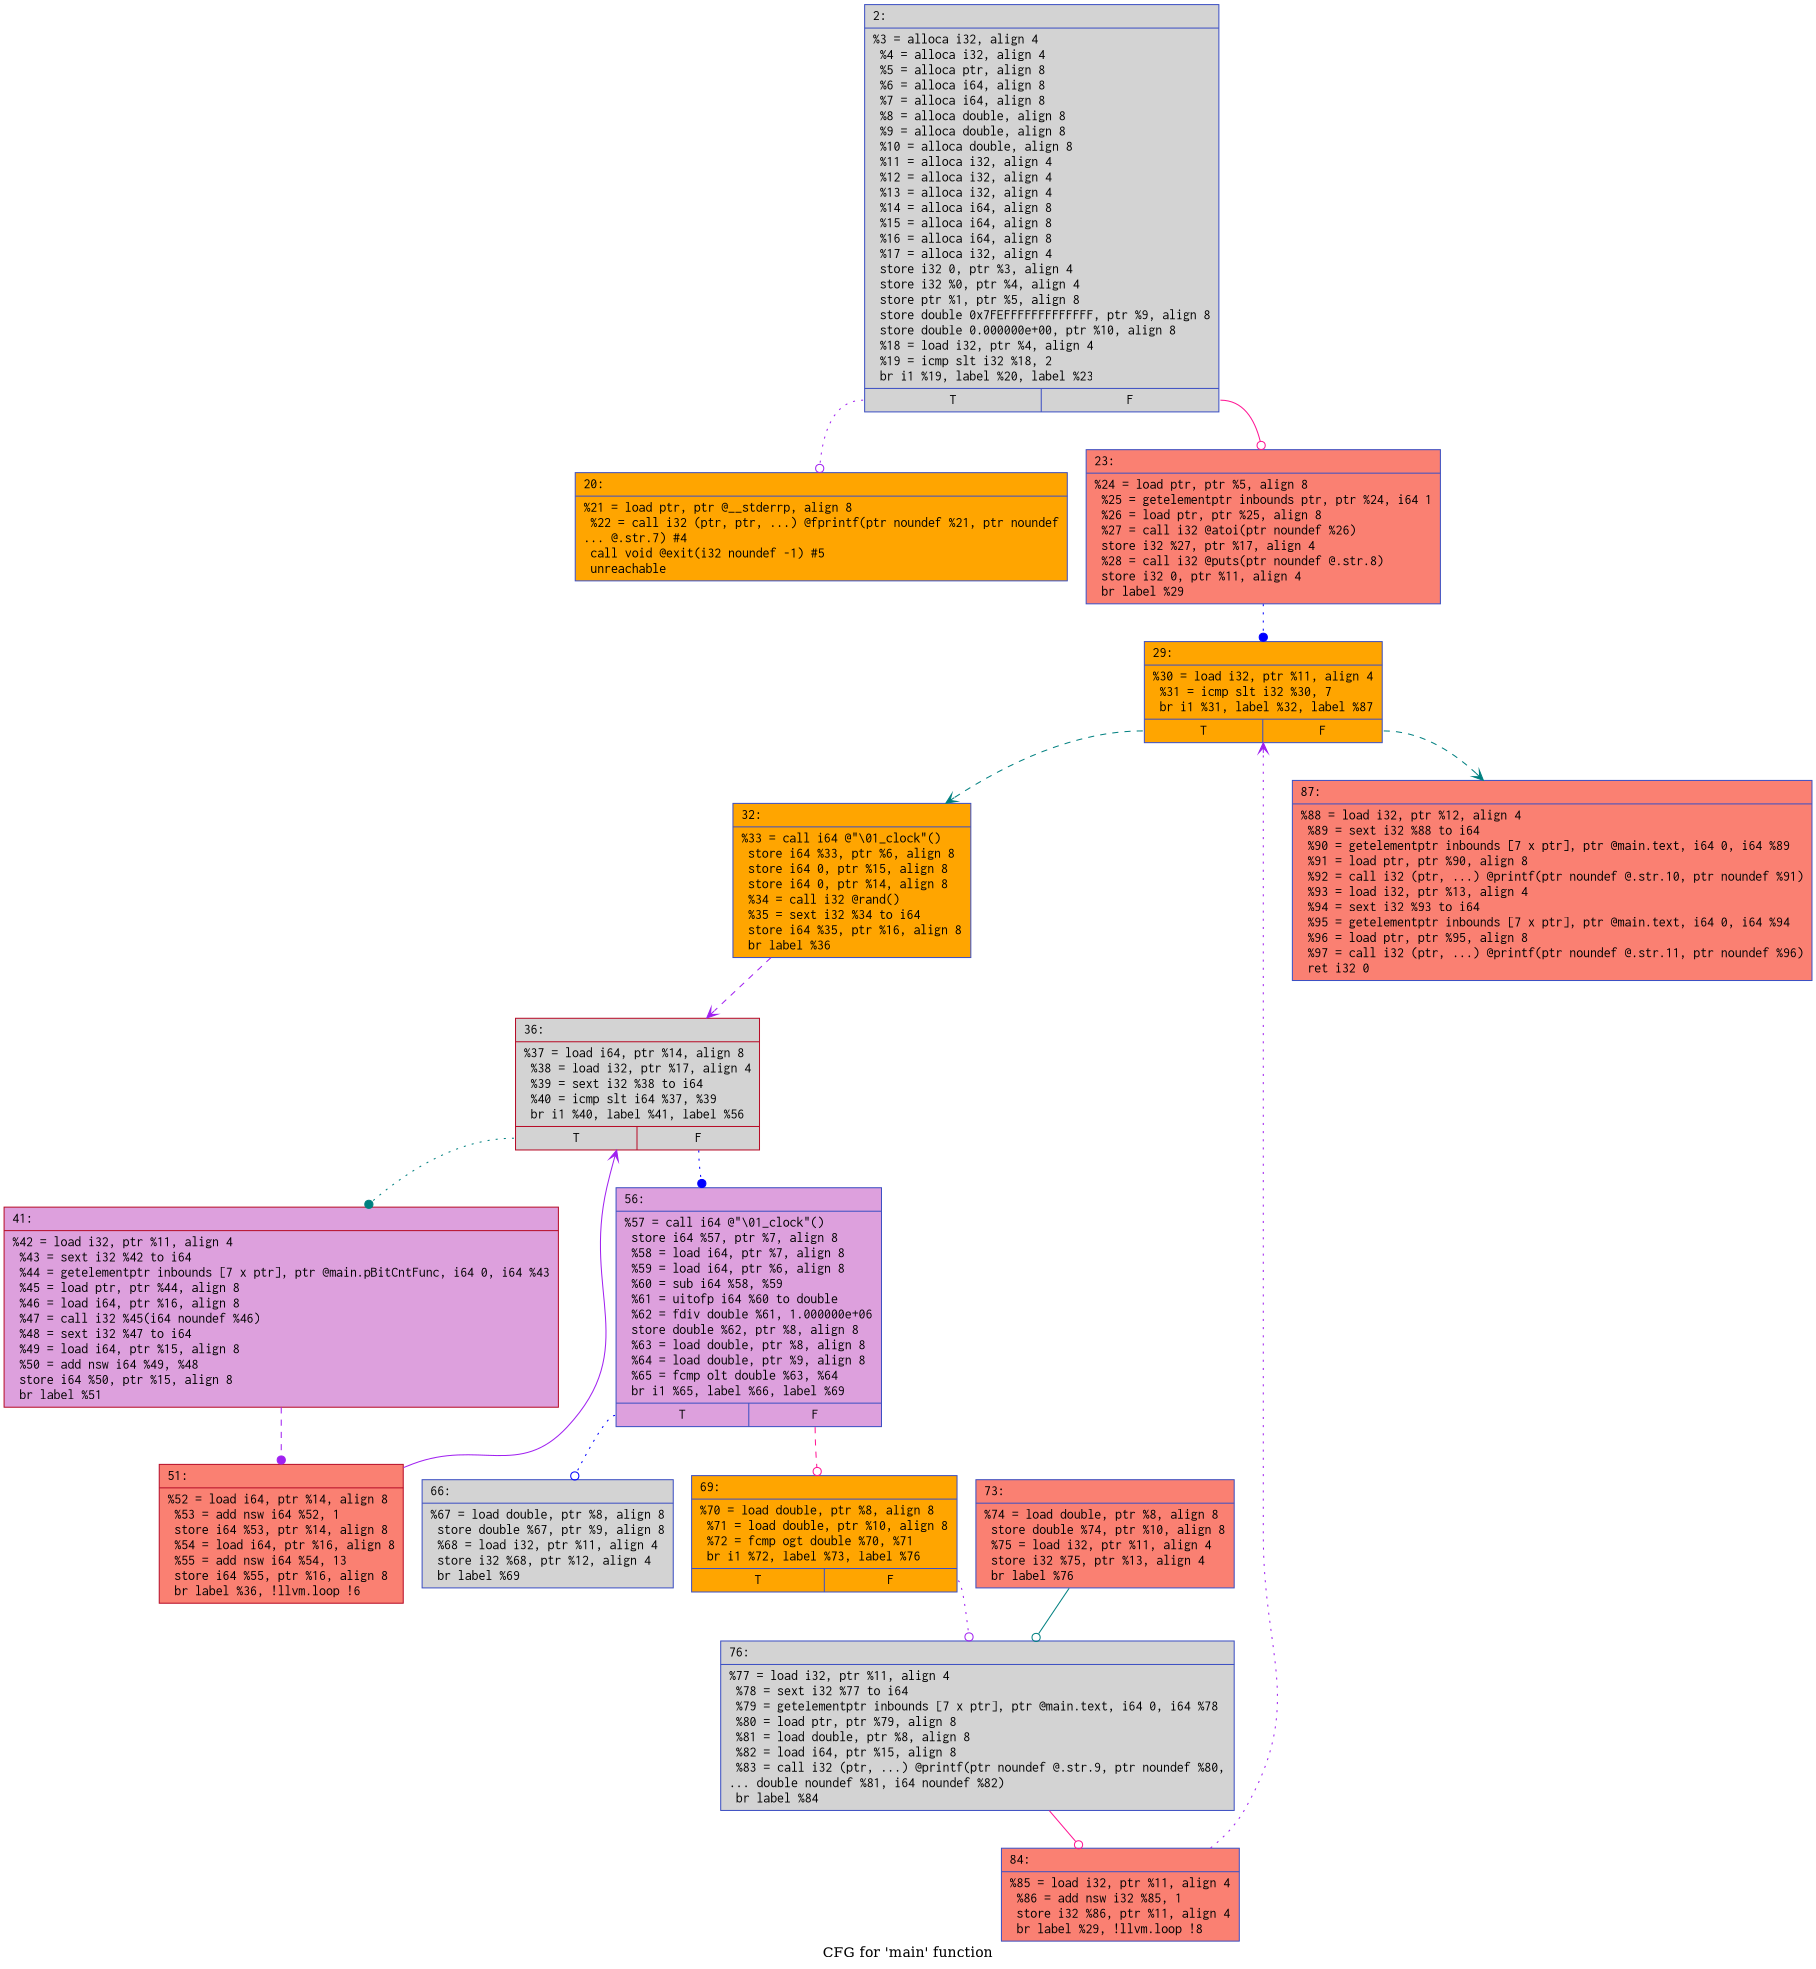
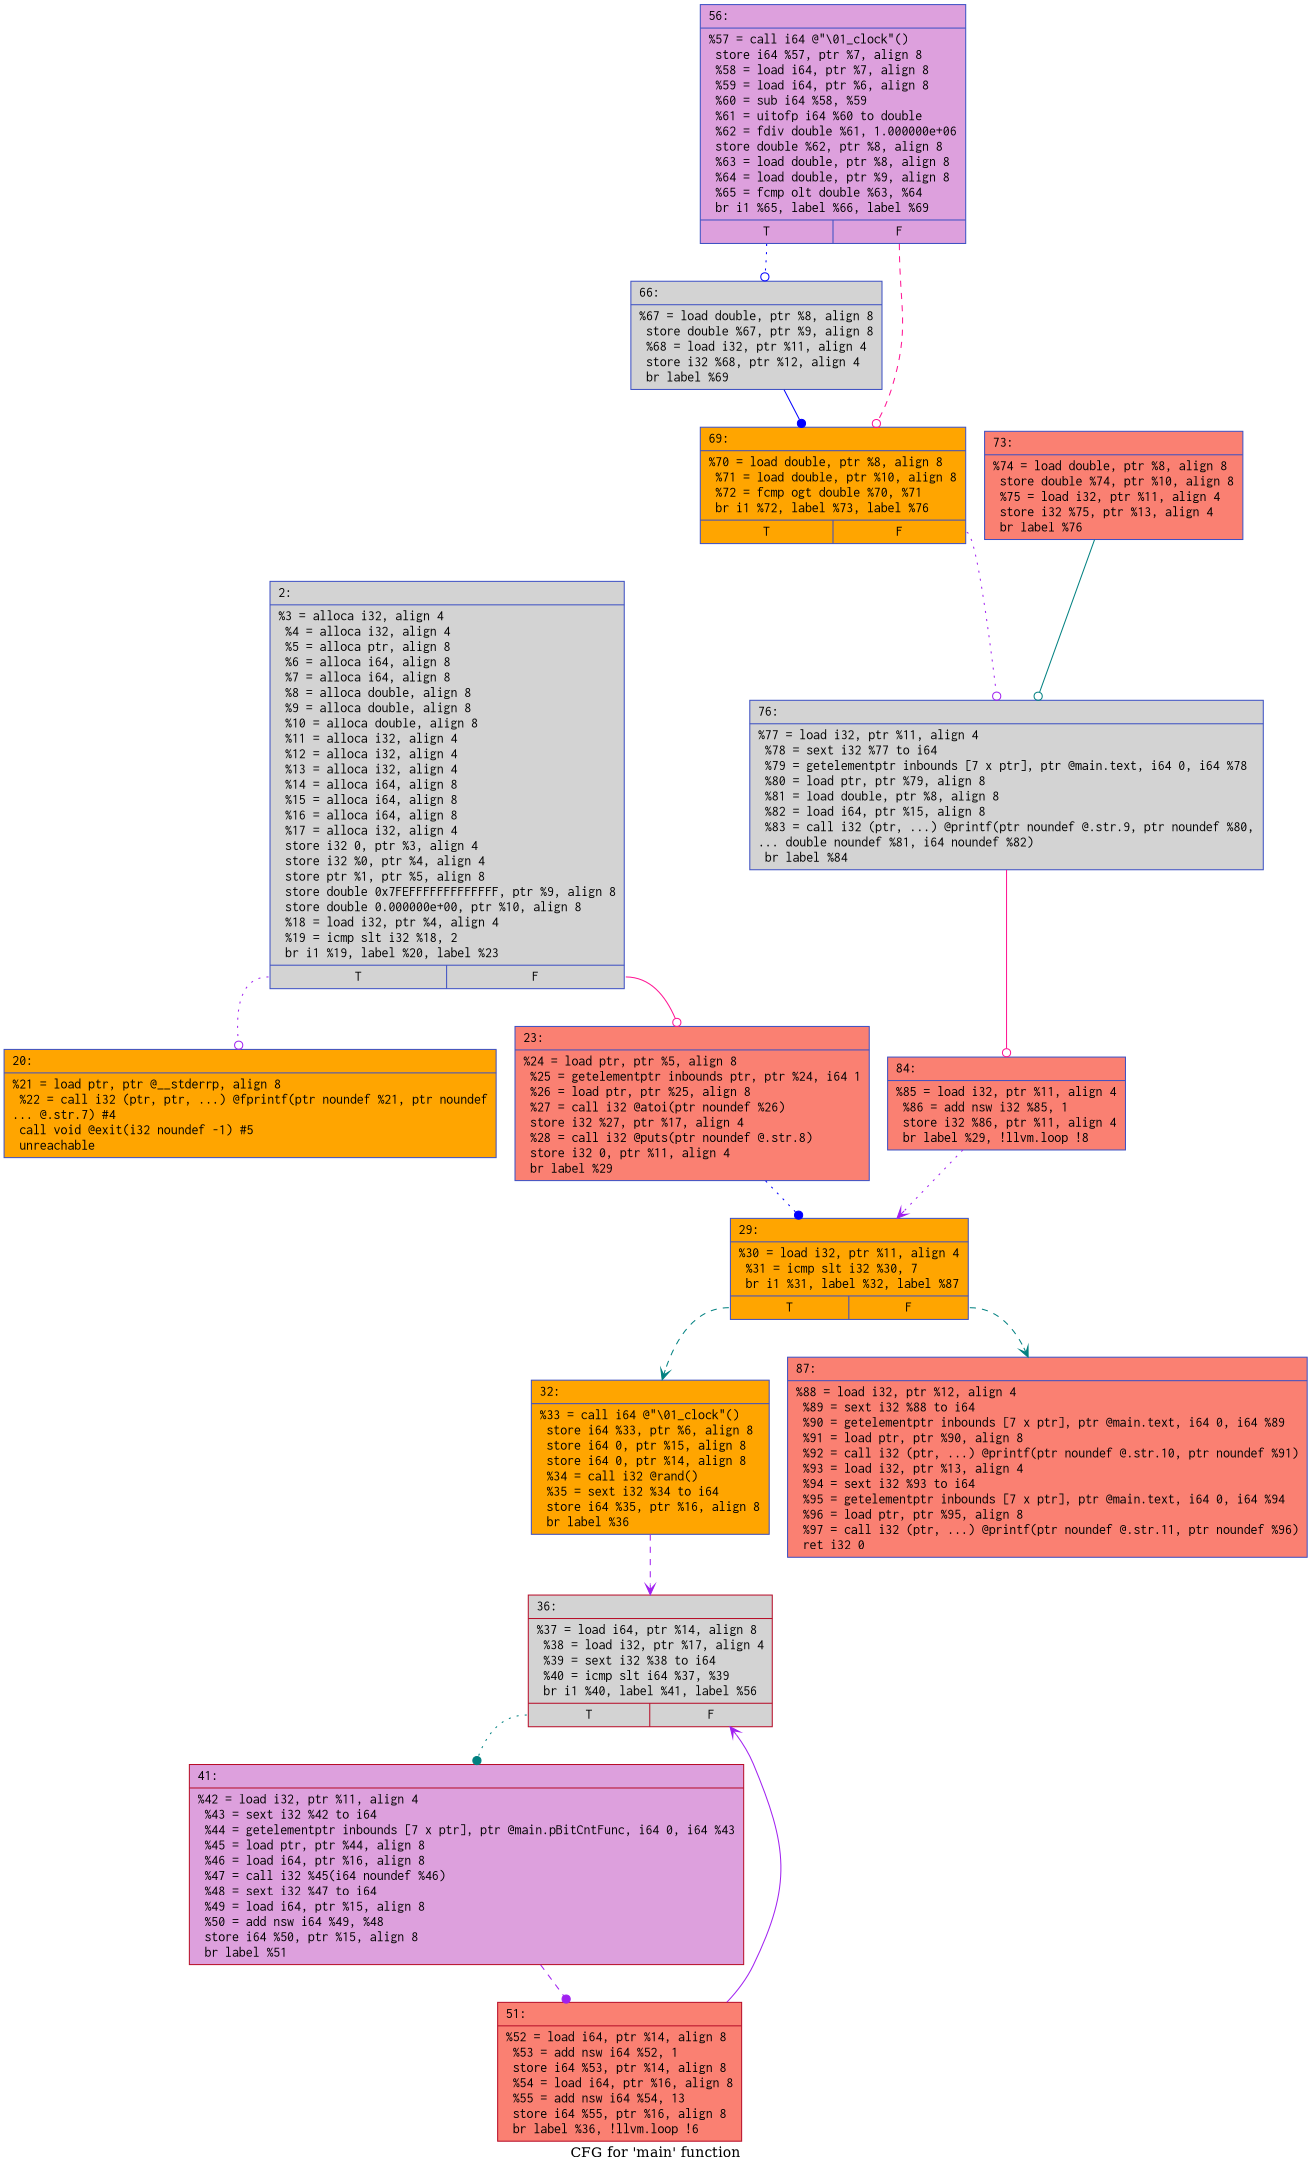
edge "66:" -> "69:": added
edge "36:" -> "56:": removed
